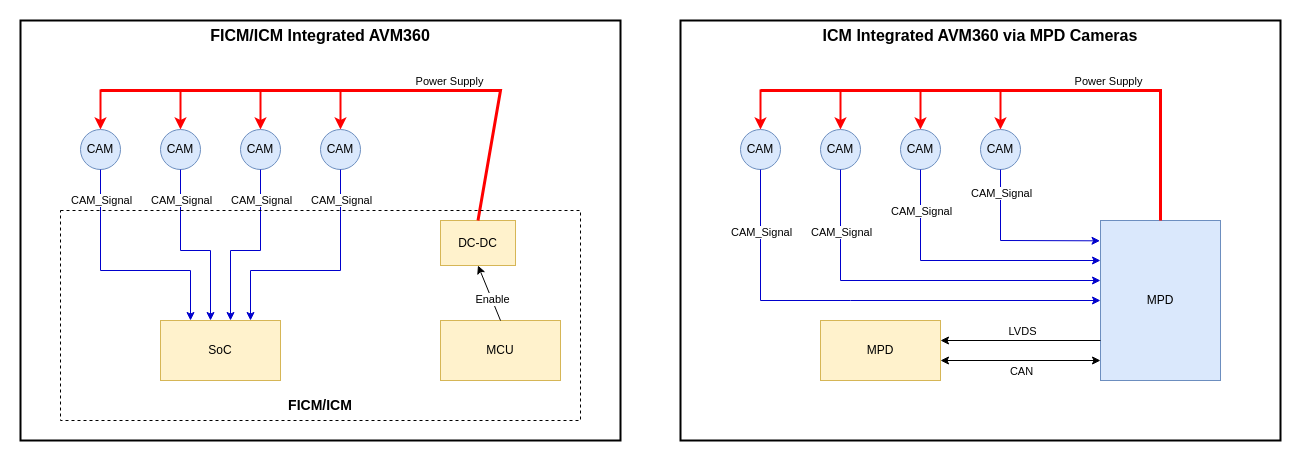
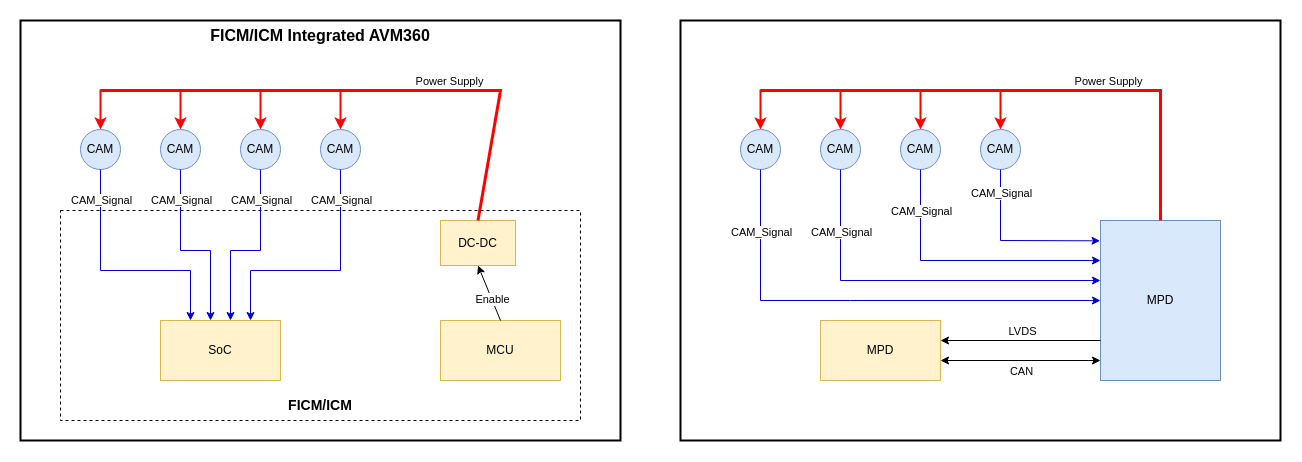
node "ICM Integrated AVM360 via MPD Cameras": removed
